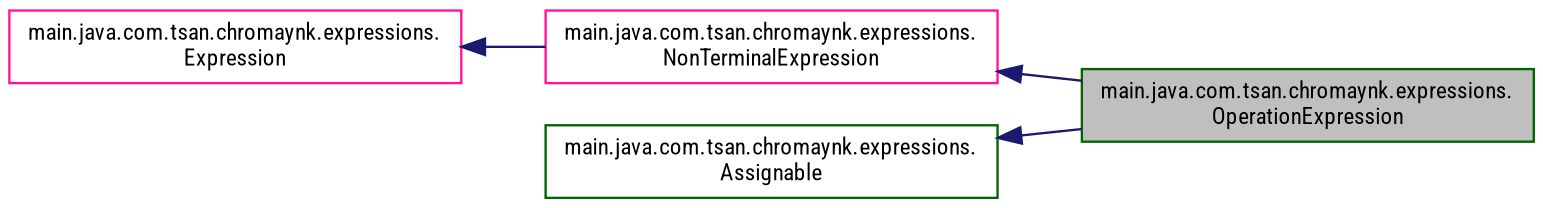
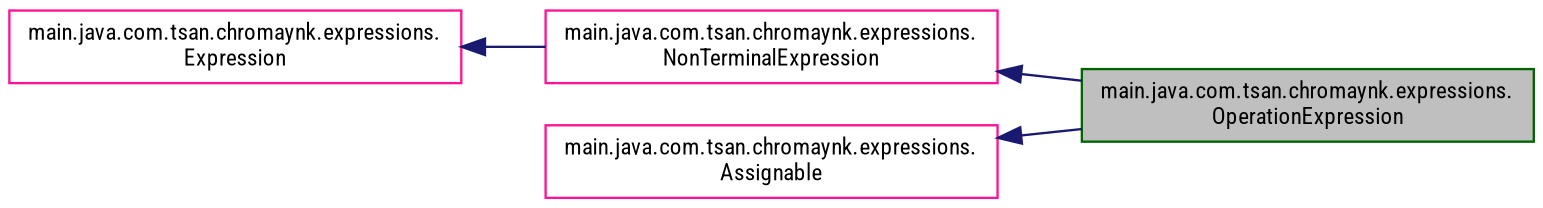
node "main.java.com.tsan.chromaynk.expressions. Assignable": color darkgreen -> deeppink
